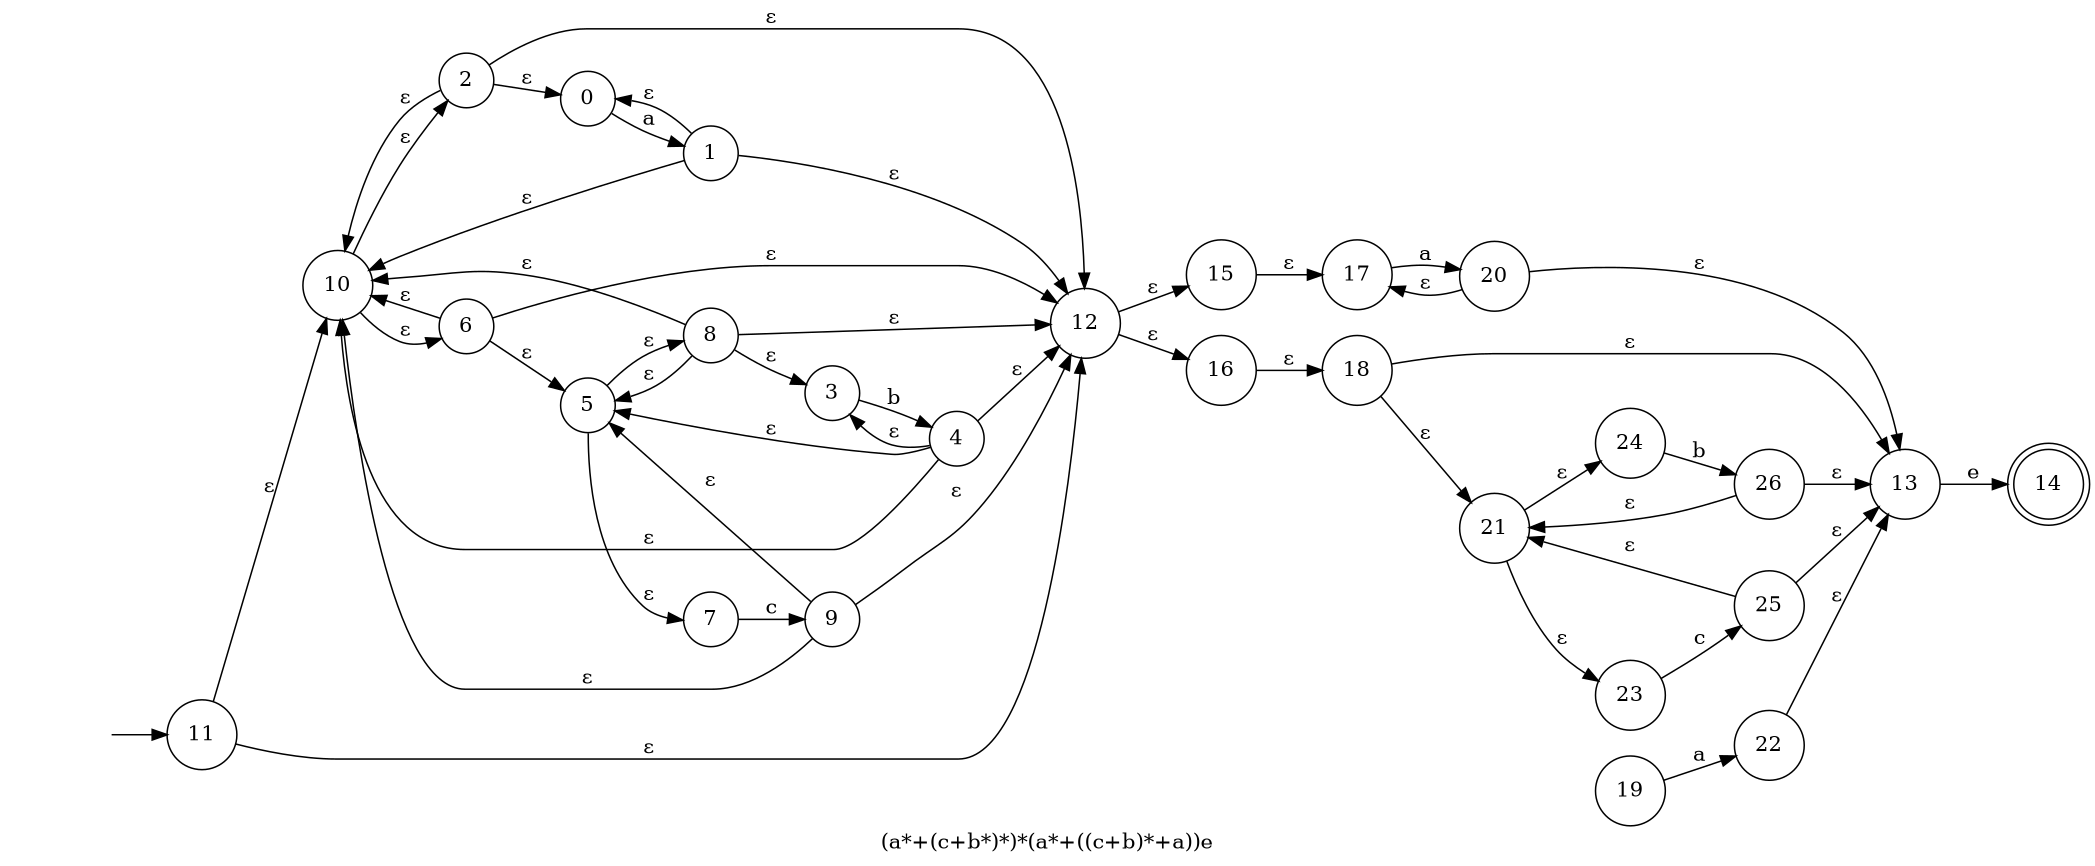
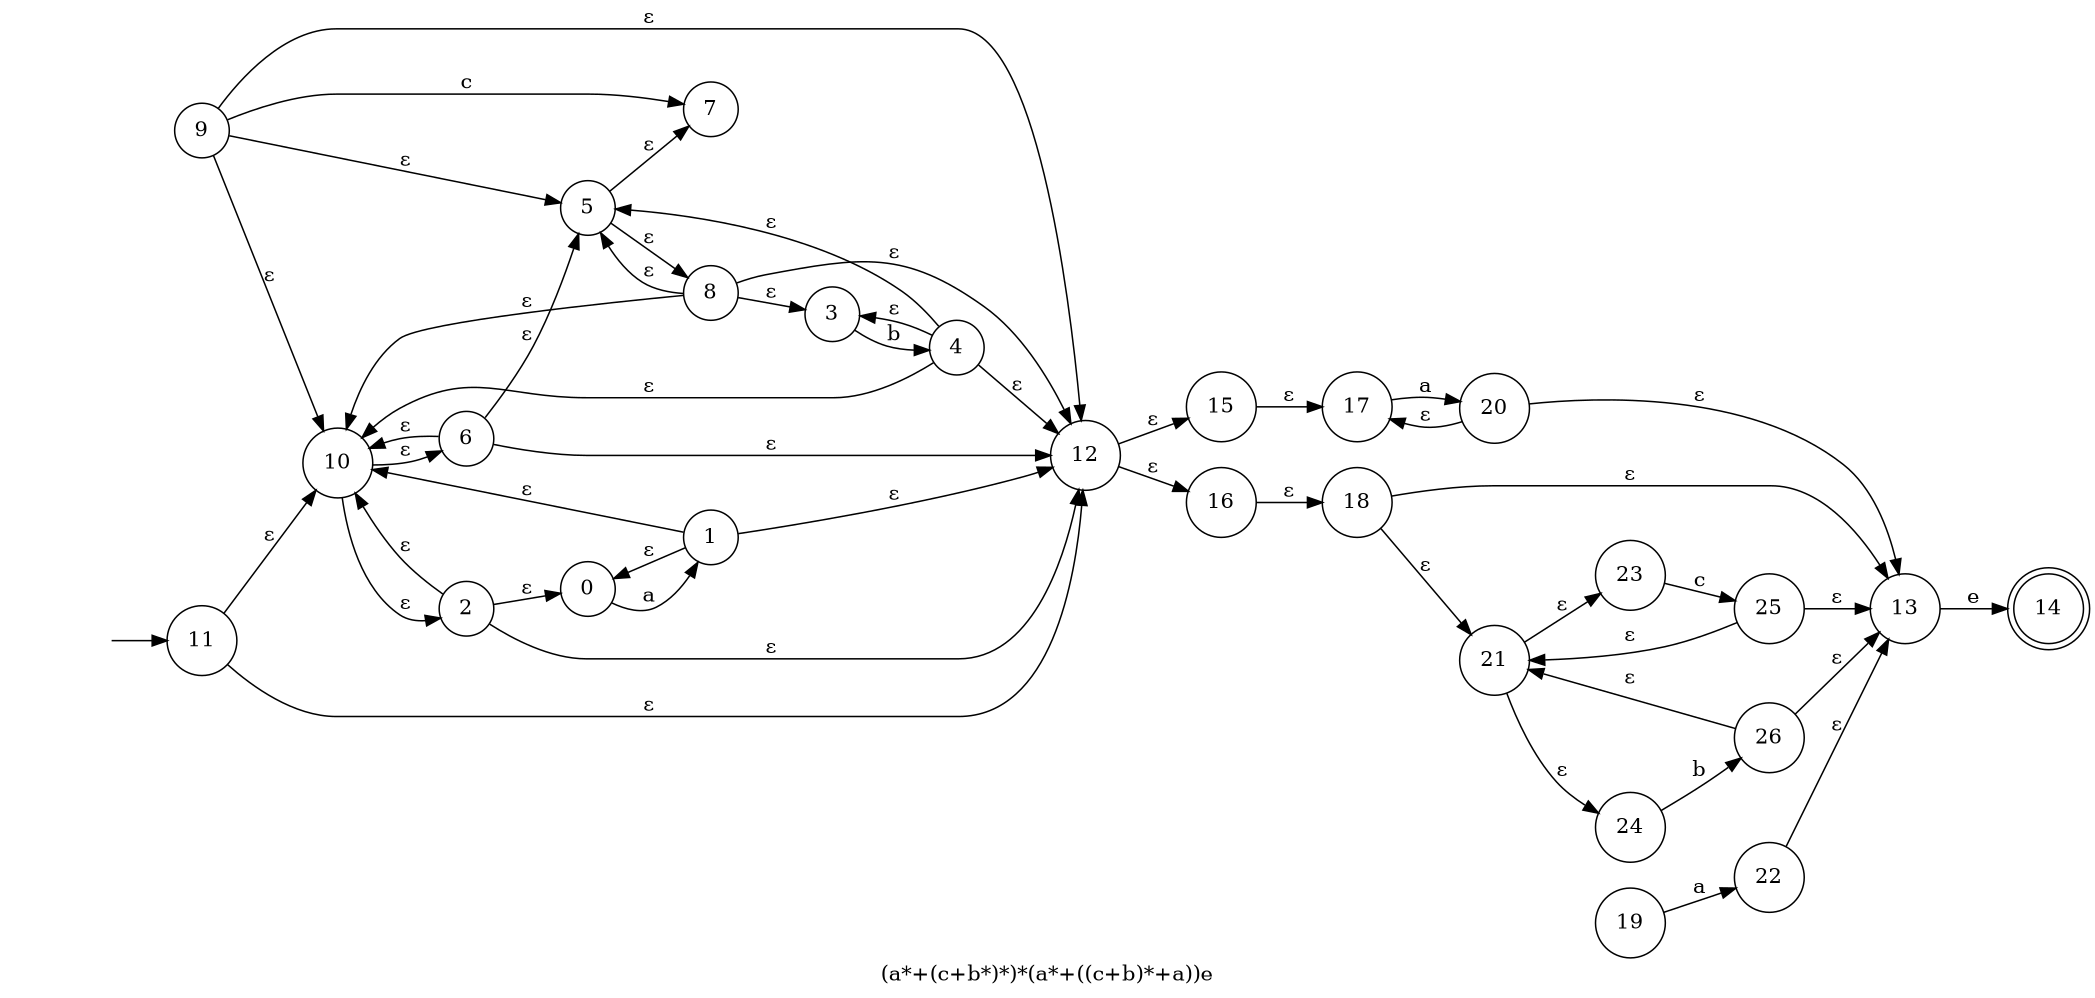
edge "7" -> "9": reversed
